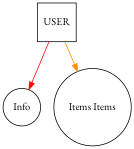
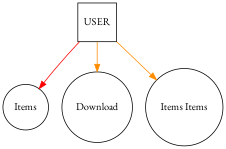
node "Info": label "Info" -> "Items"
node "Download": added
